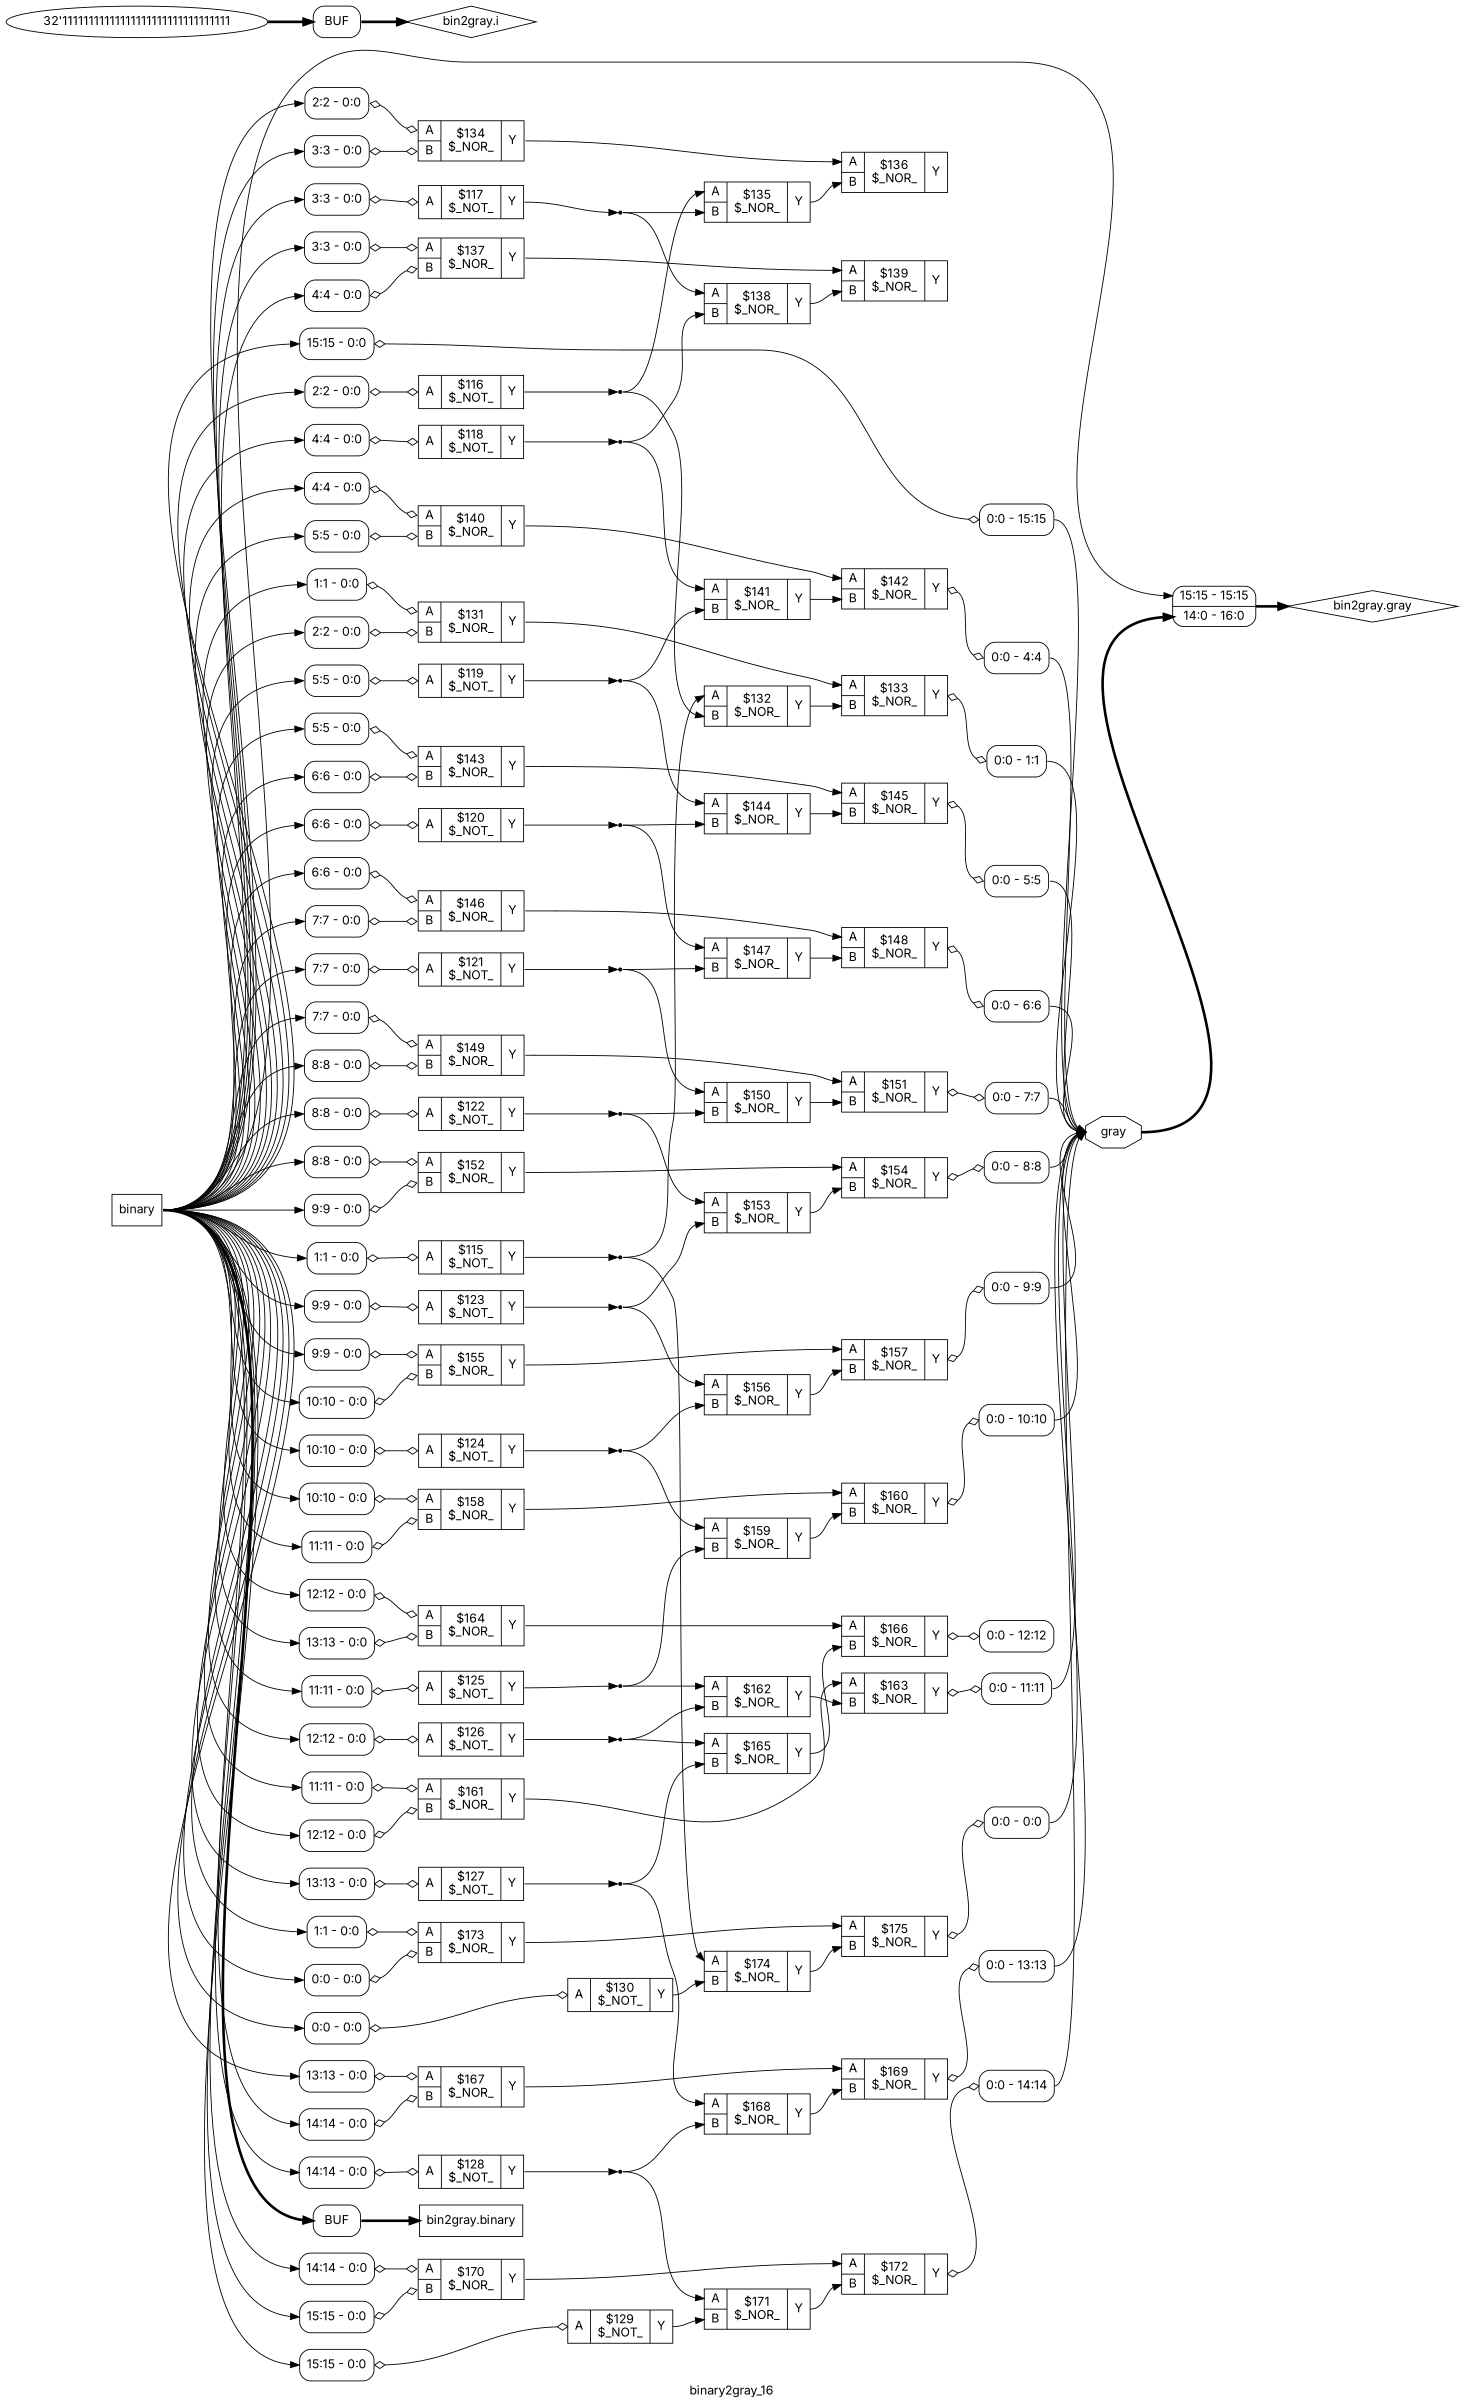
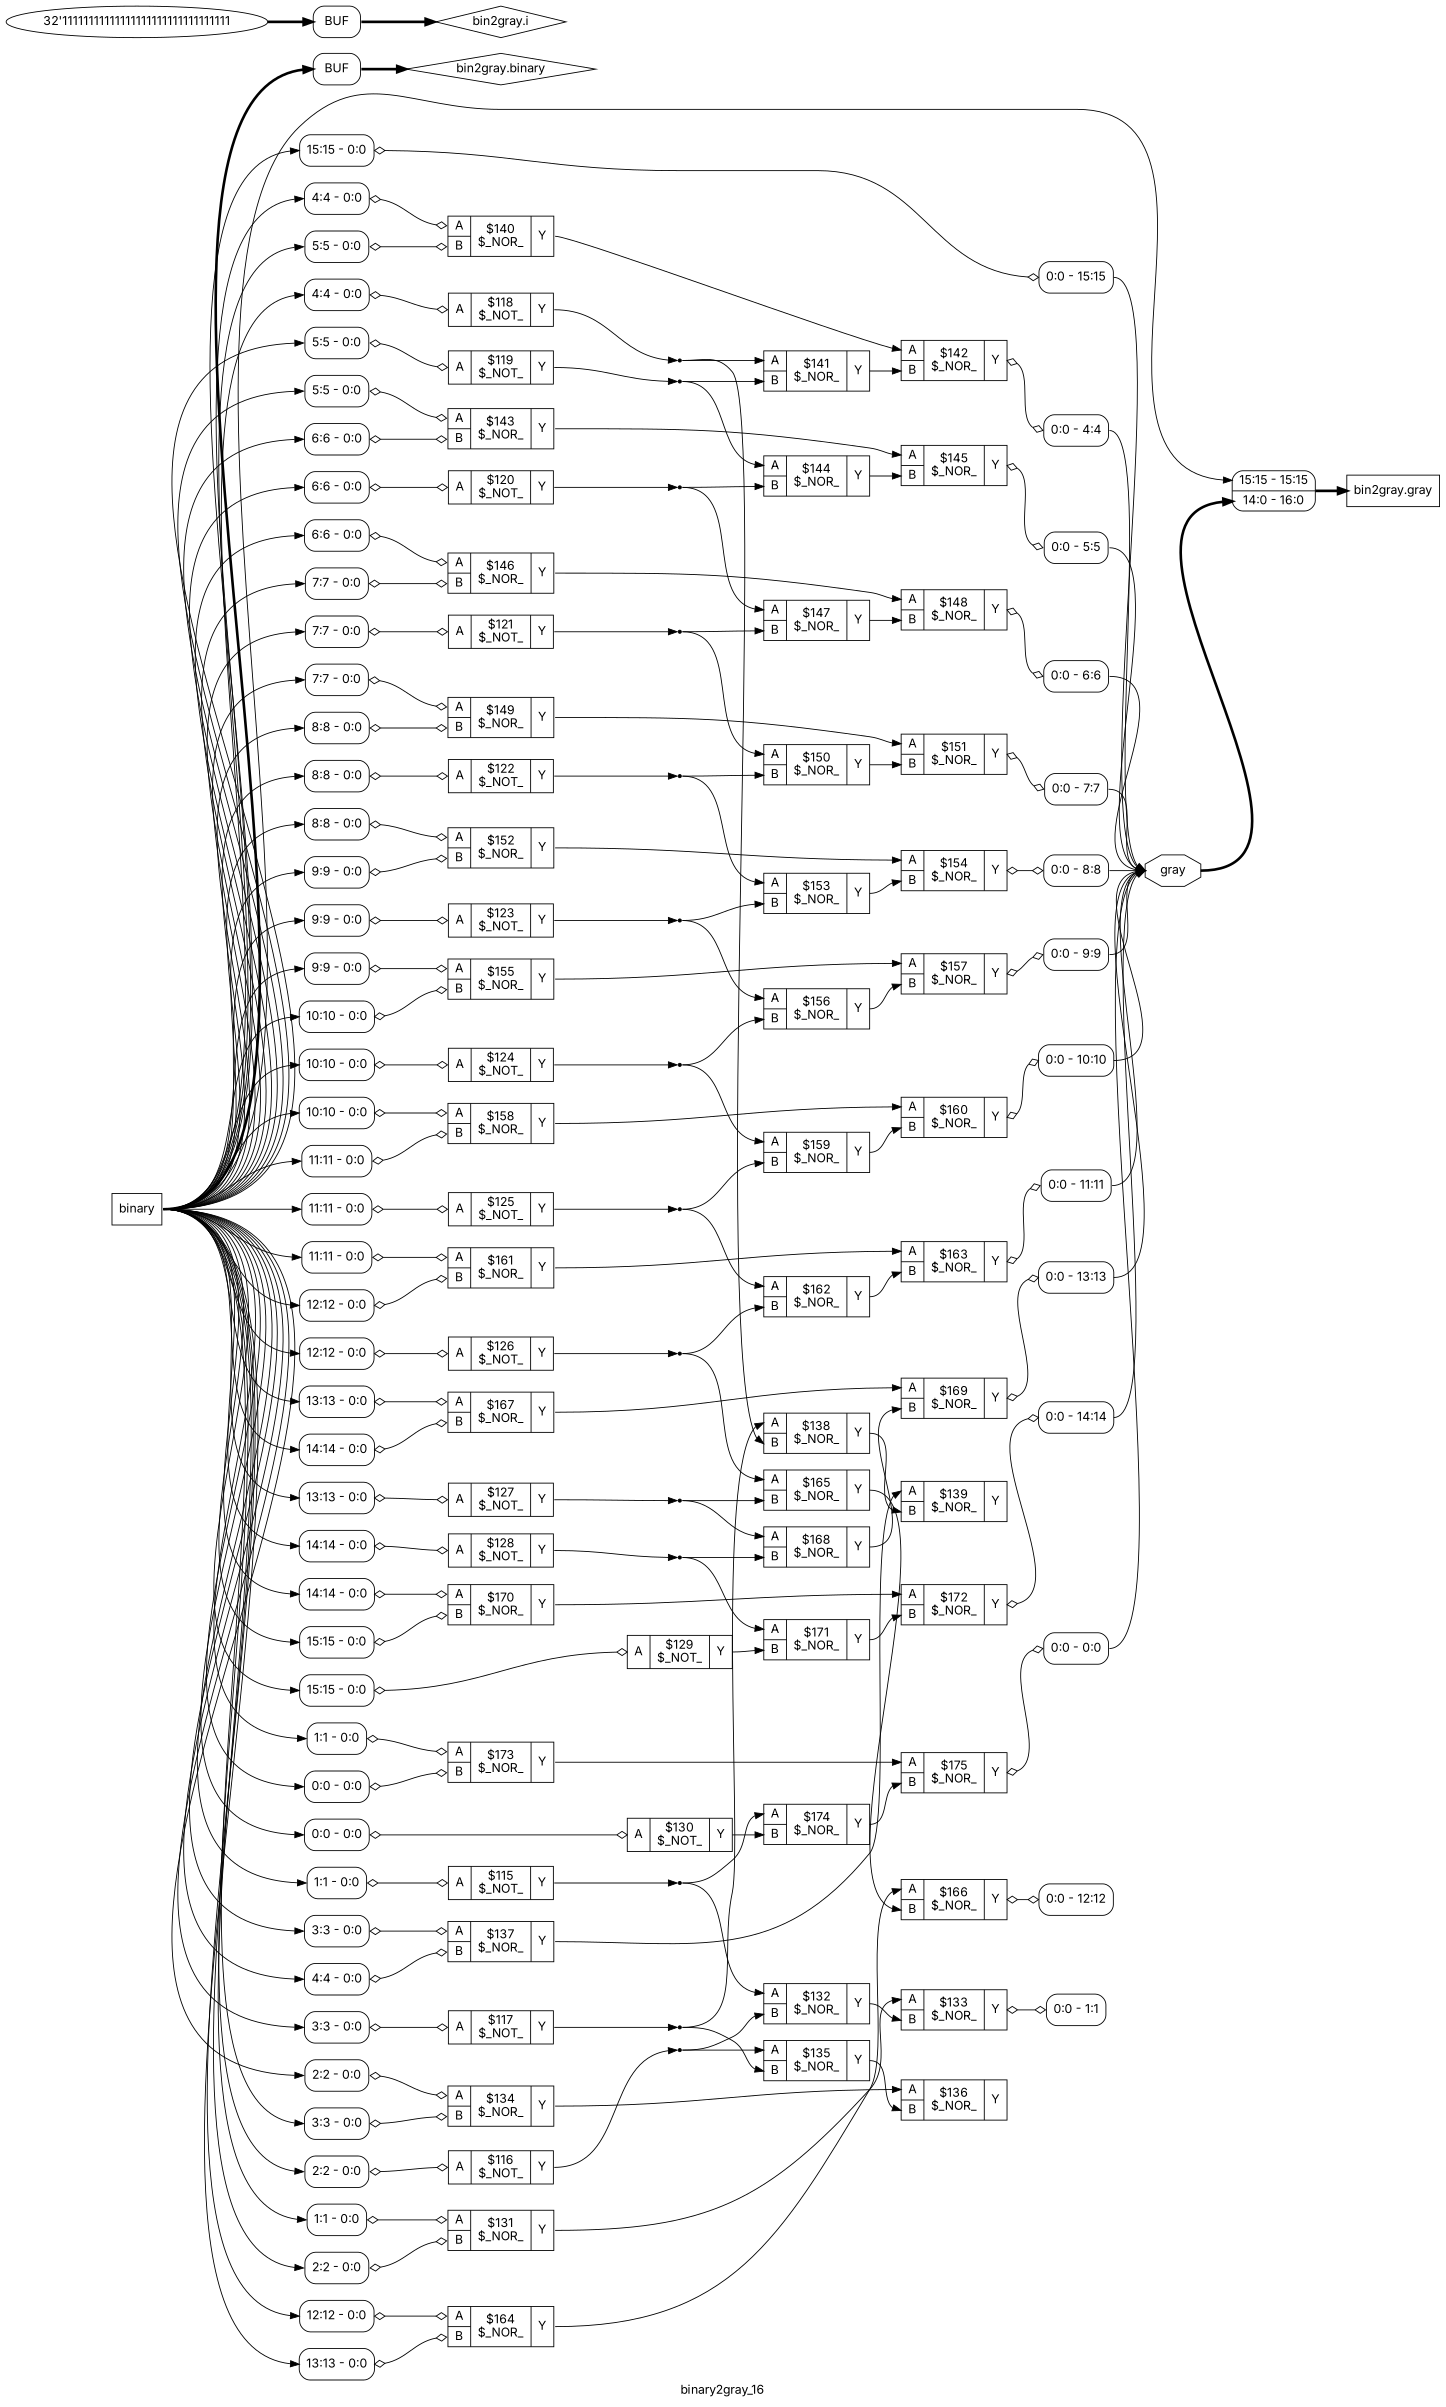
node "bin2gray.gray": shape diamond -> box
edge "0:0 - 1:1" -> "gray": removed
node "bin2gray.binary": shape box -> diamond
